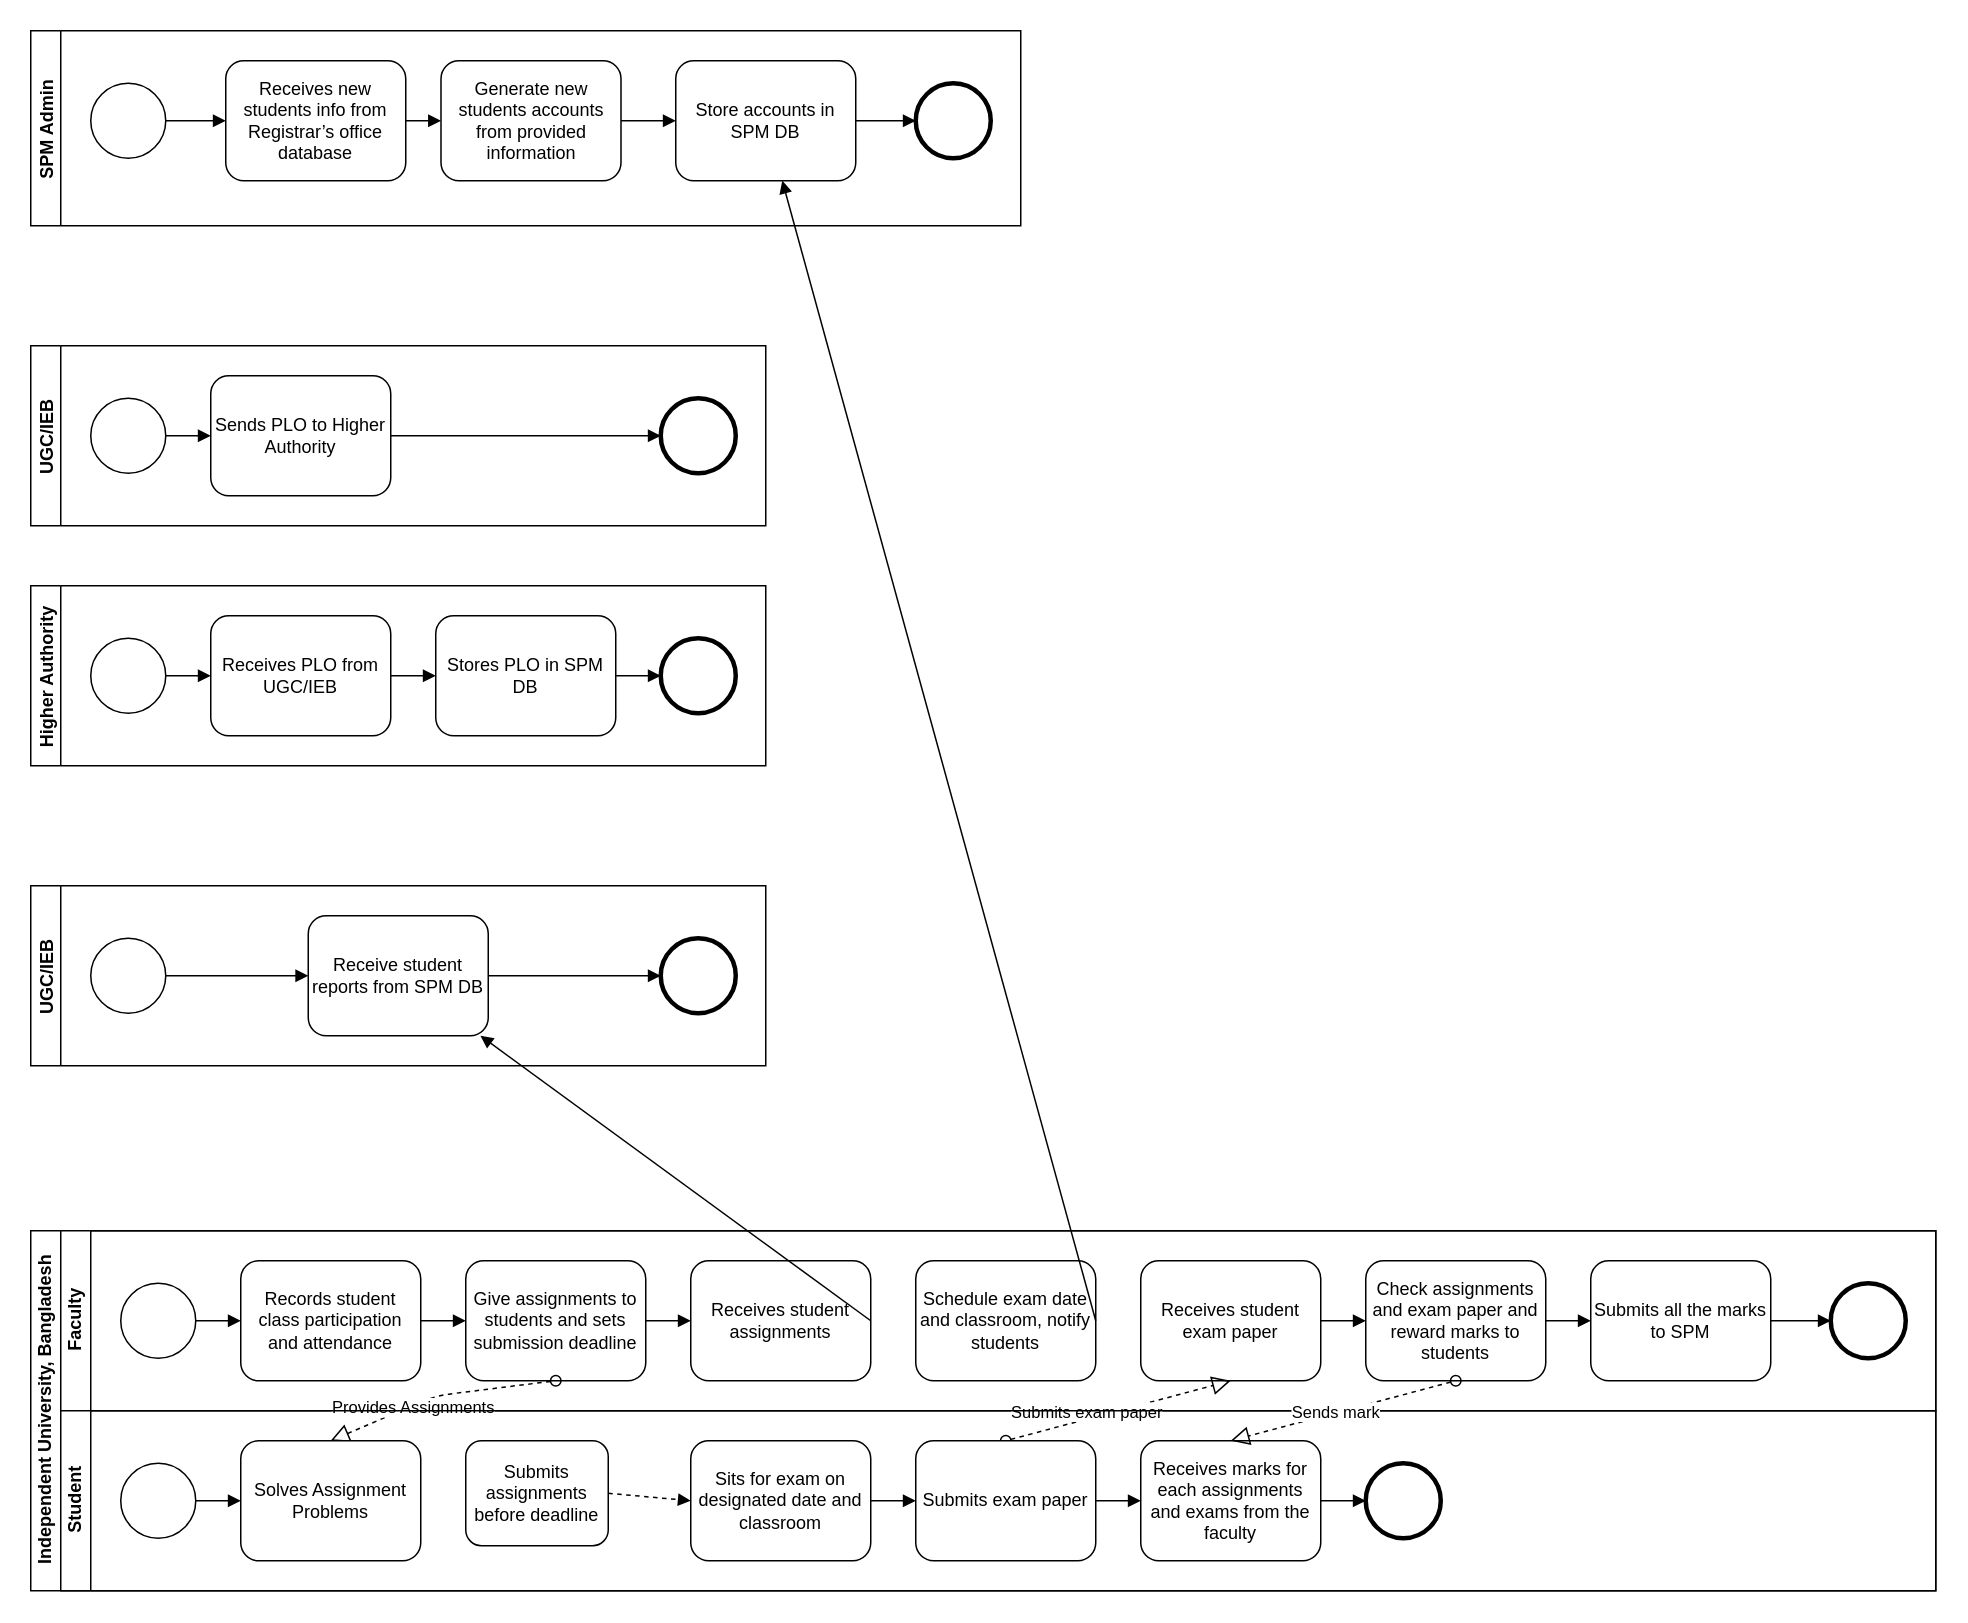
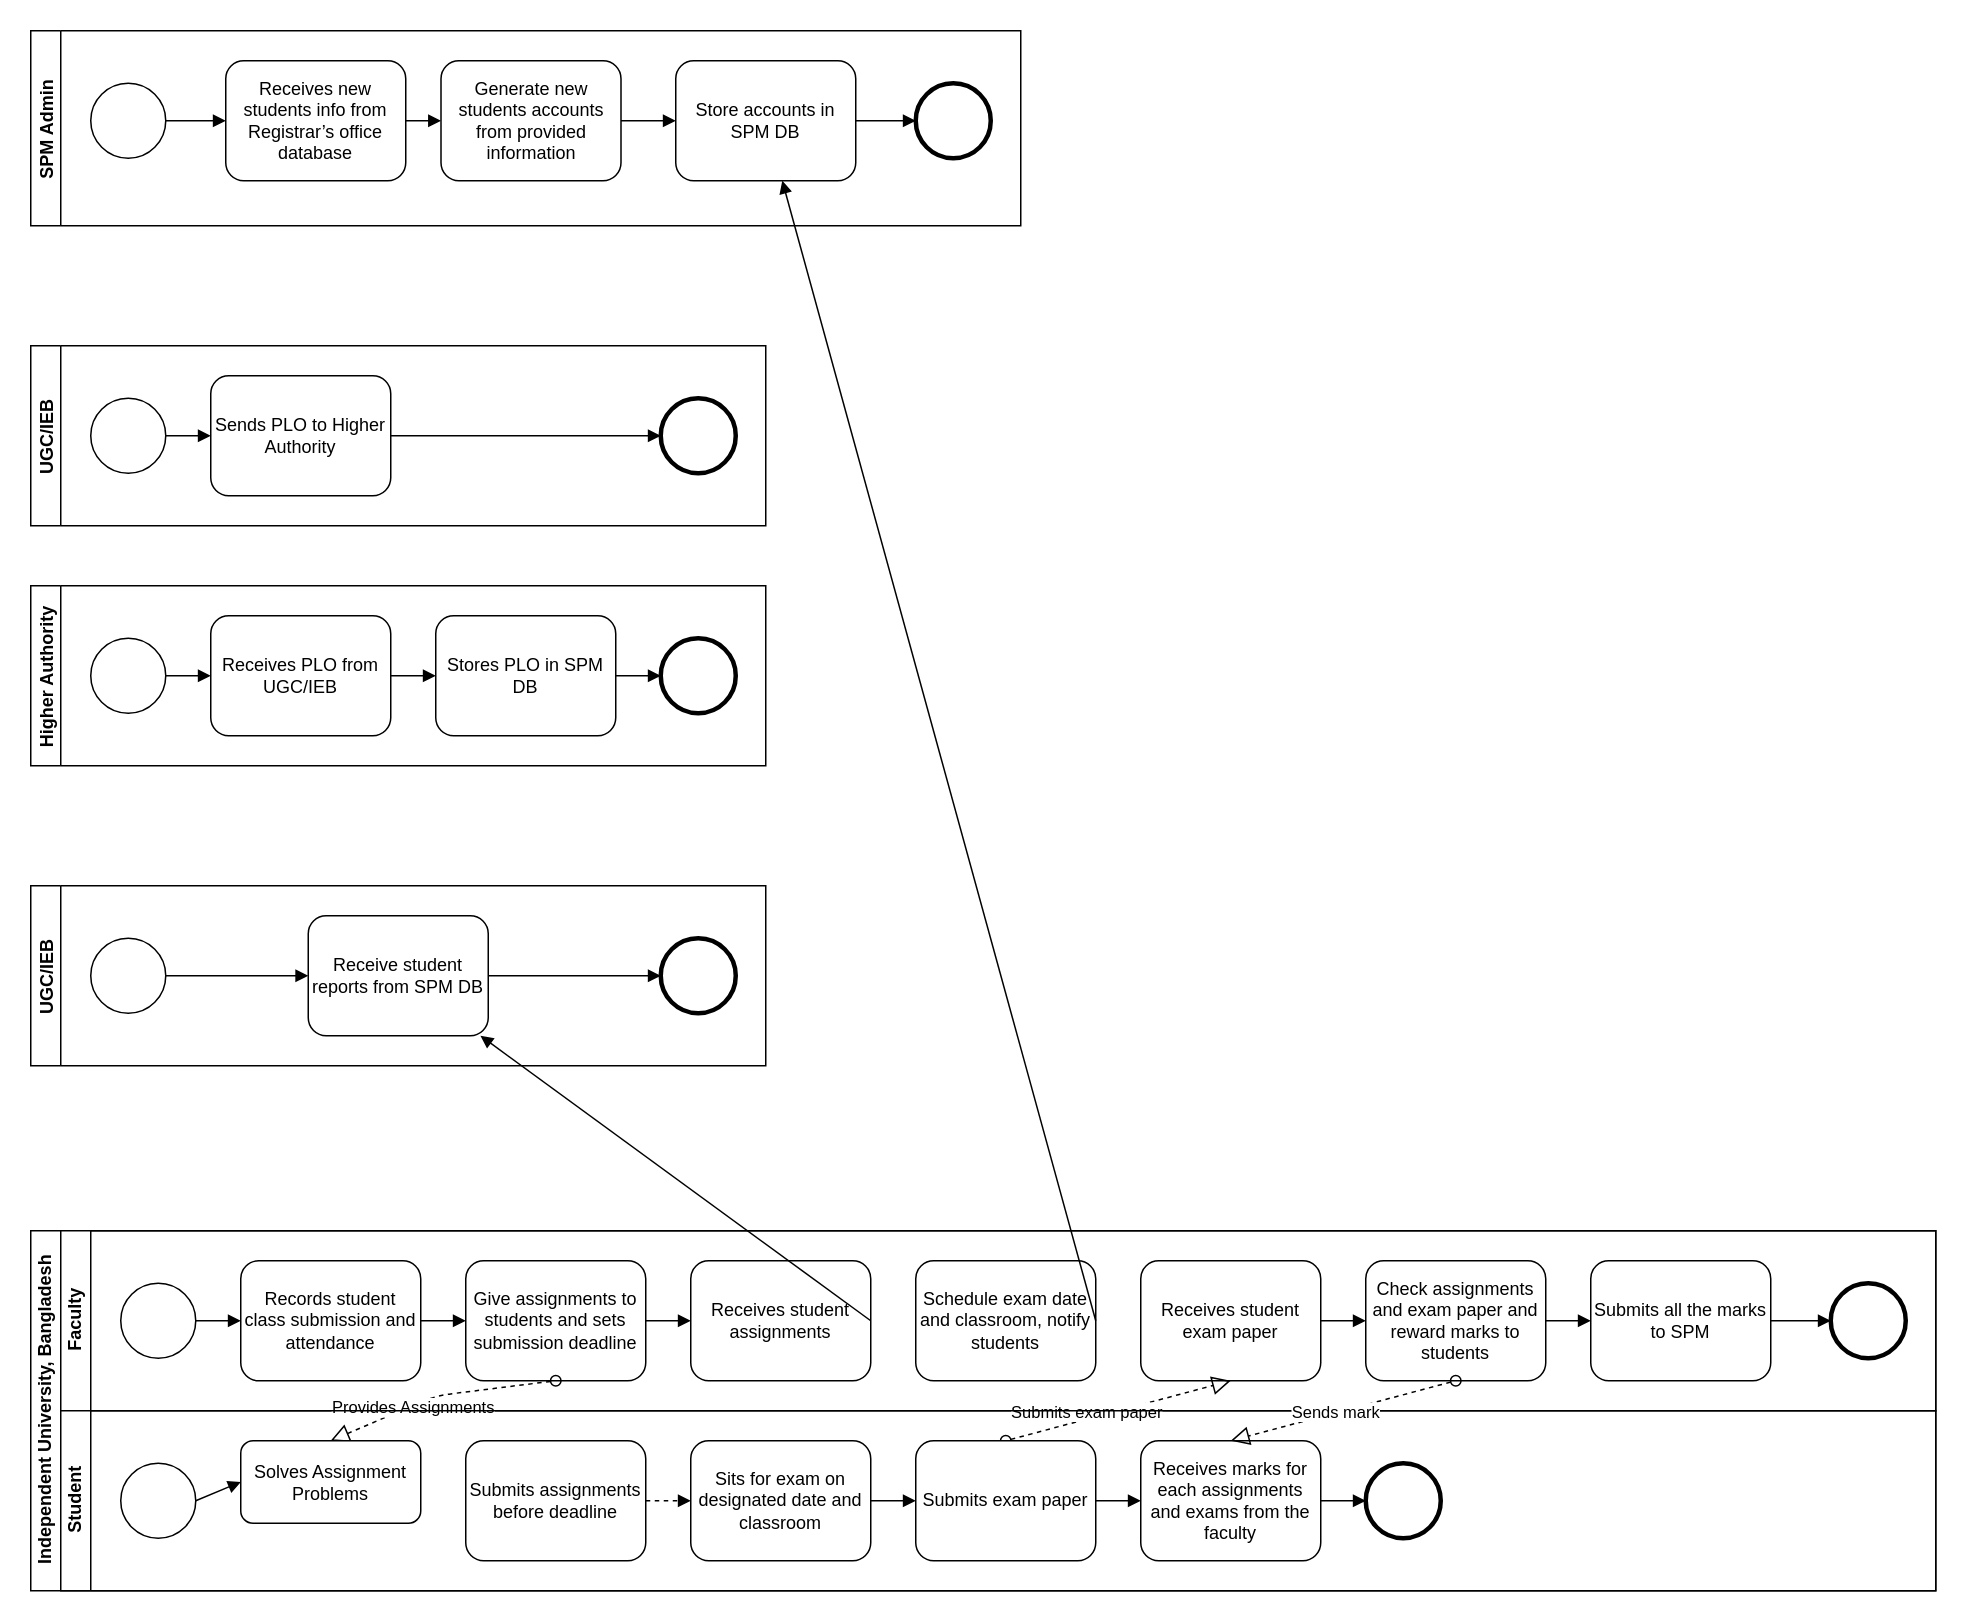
node "Records student class participation and attendance": label "Records student class participation and attendance" -> "Records student class submission and attendance"
node "Submits assignments before deadline": size 143x105 -> 180x120
node "Solves Assignment Problems": size 180x120 -> 180x83
